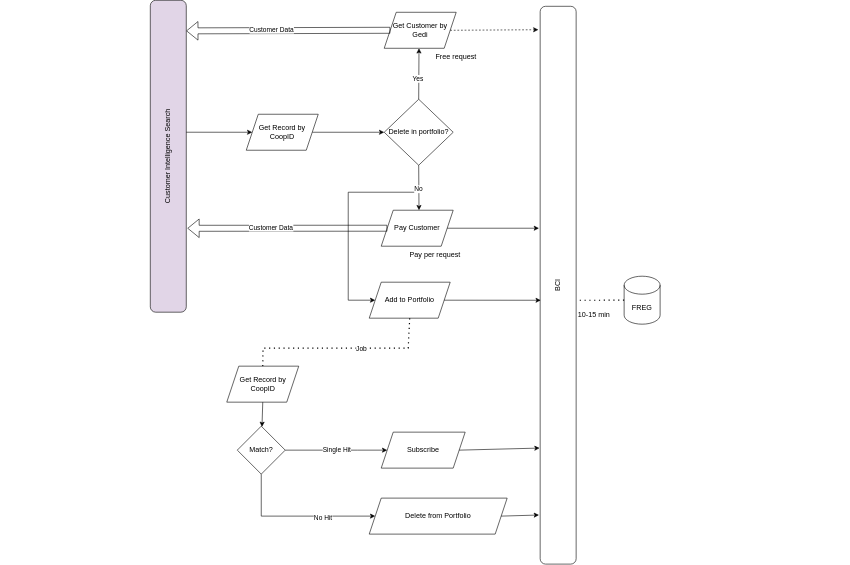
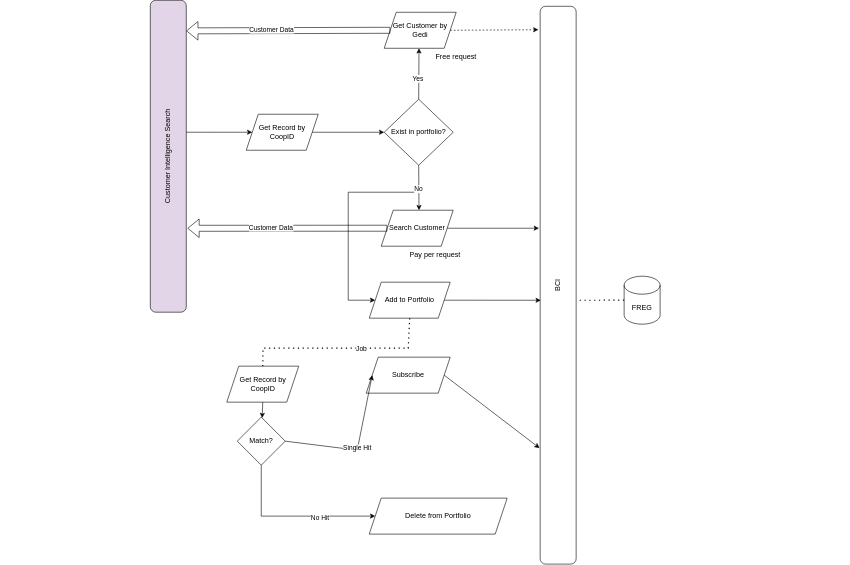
node "Delete in portfolio?": label "Delete in portfolio?" -> "Exist in portfolio?"
node "Pay Customer": label "Pay Customer" -> "Search Customer"
node "10-15 min": removed
node "Match?": moved (261, 450) -> (261, 441)
node "Subscribe": moved (423, 450) -> (408, 375)
edge "Delete from Portfolio" -> "BCI": removed
